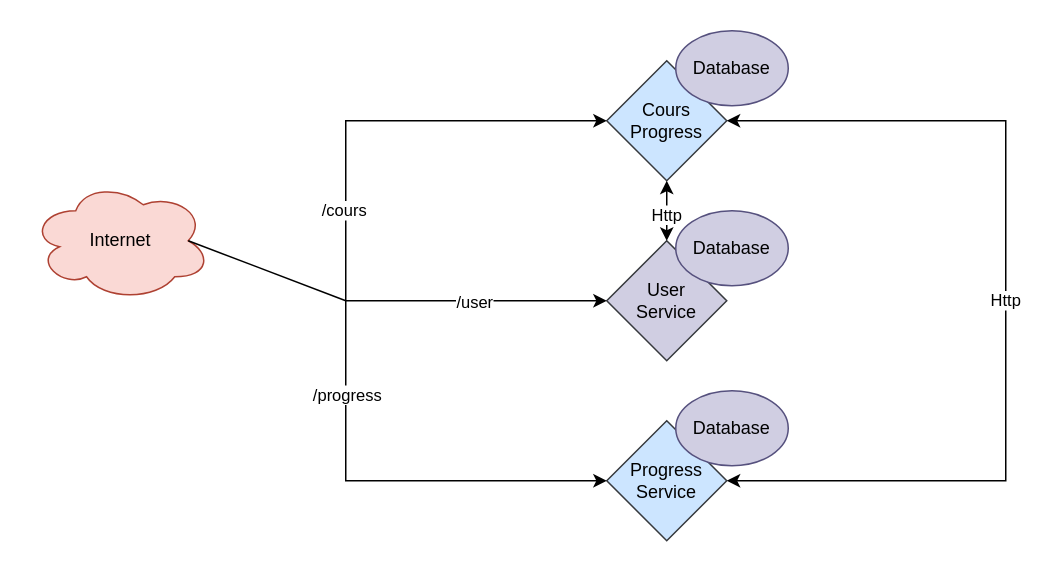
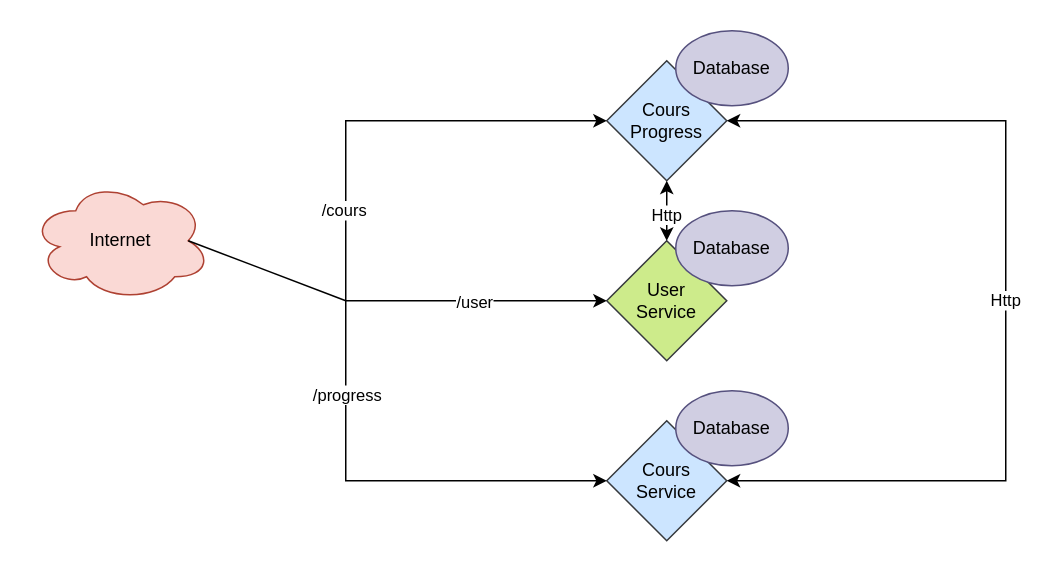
node "User Service": fillcolor #d0cee2 -> #cdeb8b
node "Progress Service": label "Progress Service" -> "Cours Service"
